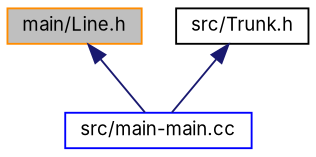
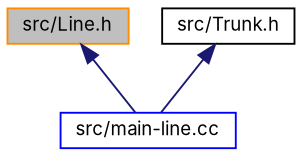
node "main/Line.h": label "main/Line.h" -> "src/Line.h"
node "src/main-main.cc": label "src/main-main.cc" -> "src/main-line.cc"
